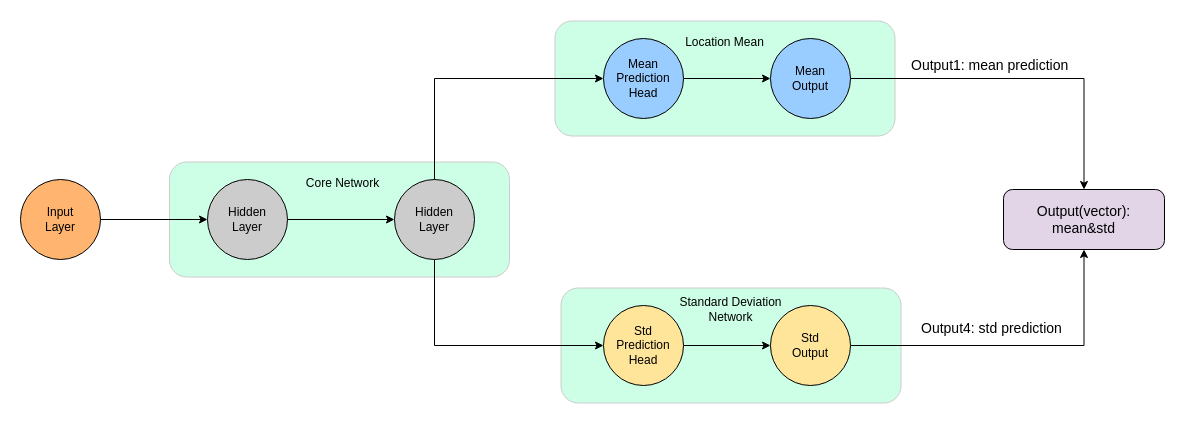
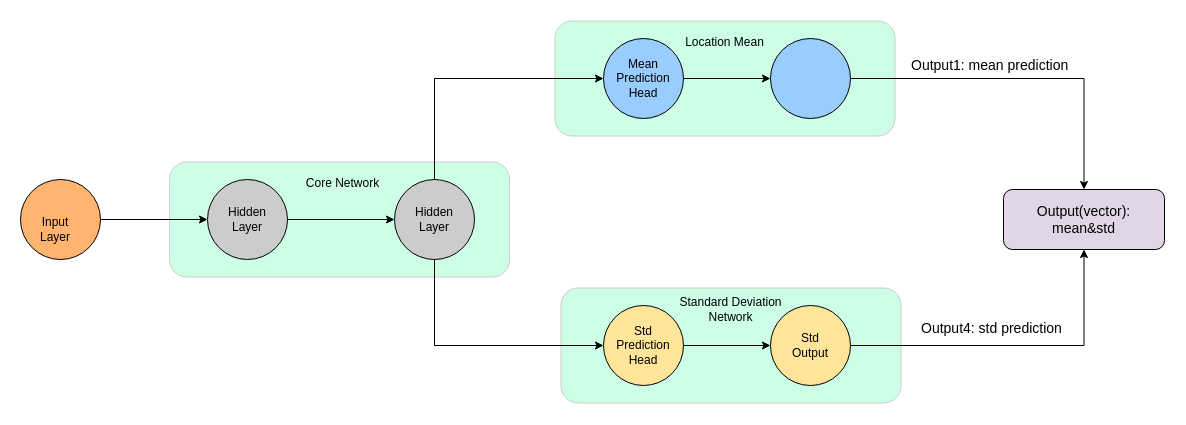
node "Mean Output": removed
node "Input Layer": moved (61, 220) -> (56, 230)
